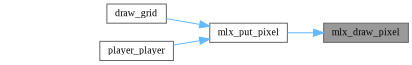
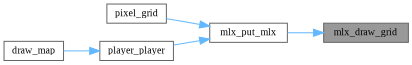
node "draw_grid": label "draw_grid" -> "pixel_grid"
node "mlx_put_pixel": label "mlx_put_pixel" -> "mlx_put_mlx"
node "mlx_draw_pixel": label "mlx_draw_pixel" -> "mlx_draw_grid"
node "draw_map": added
